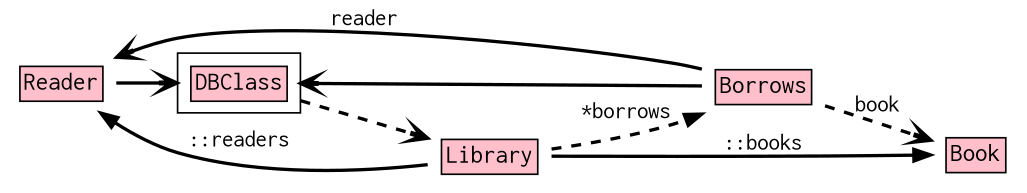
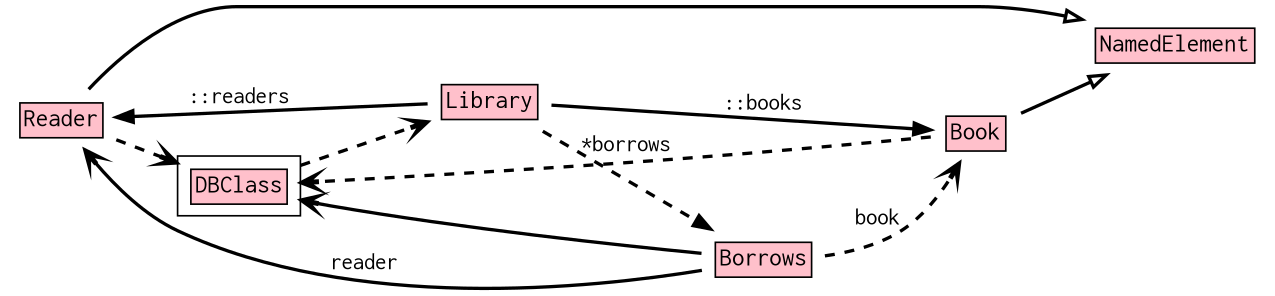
node "NamedElement": added
edge "Reader" -> "DBClass": style solid -> dashed
edge "Book" -> "DBClass": added
